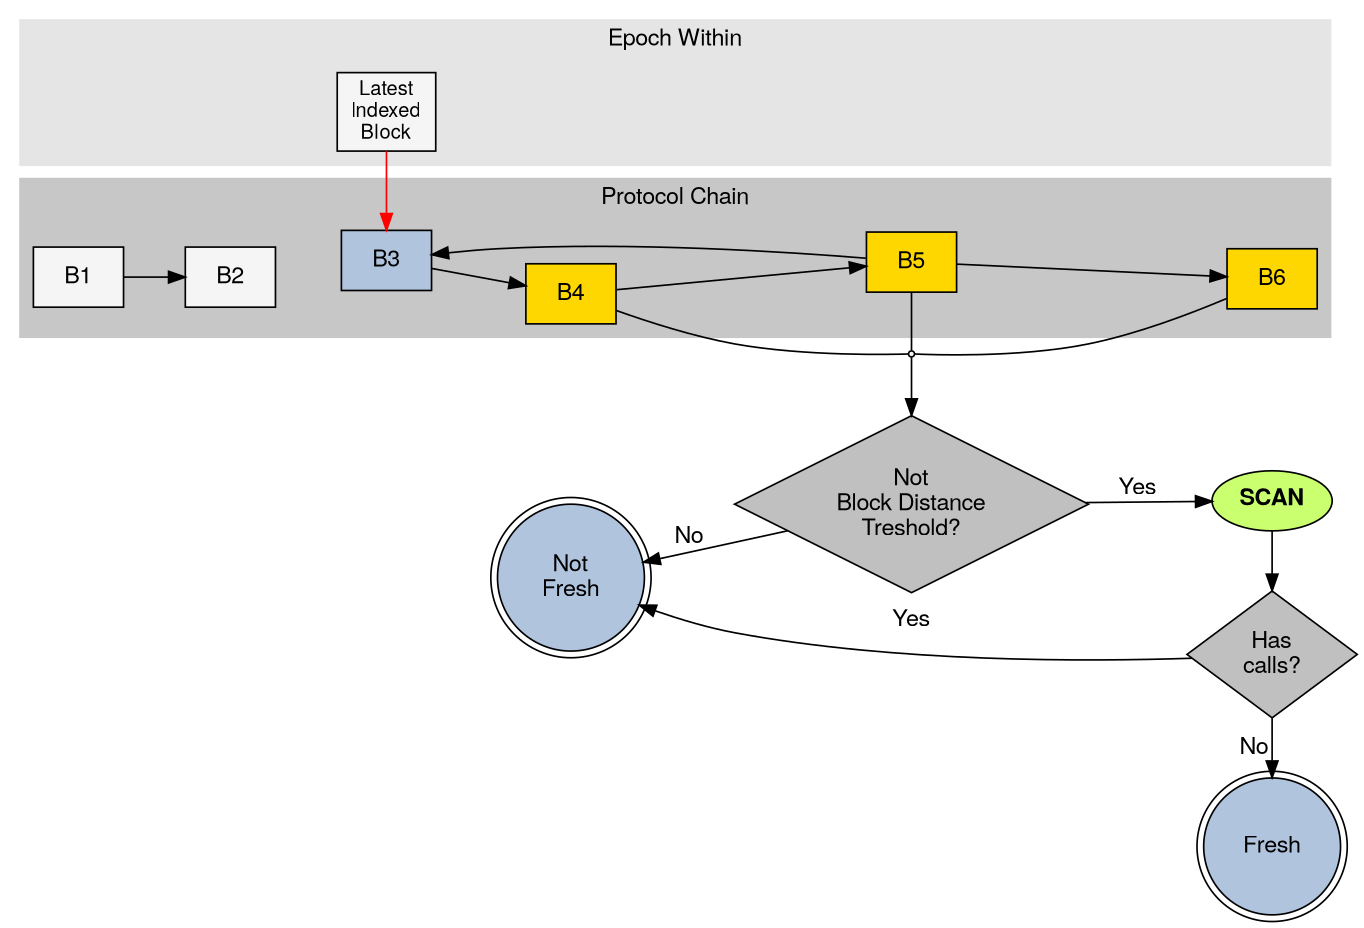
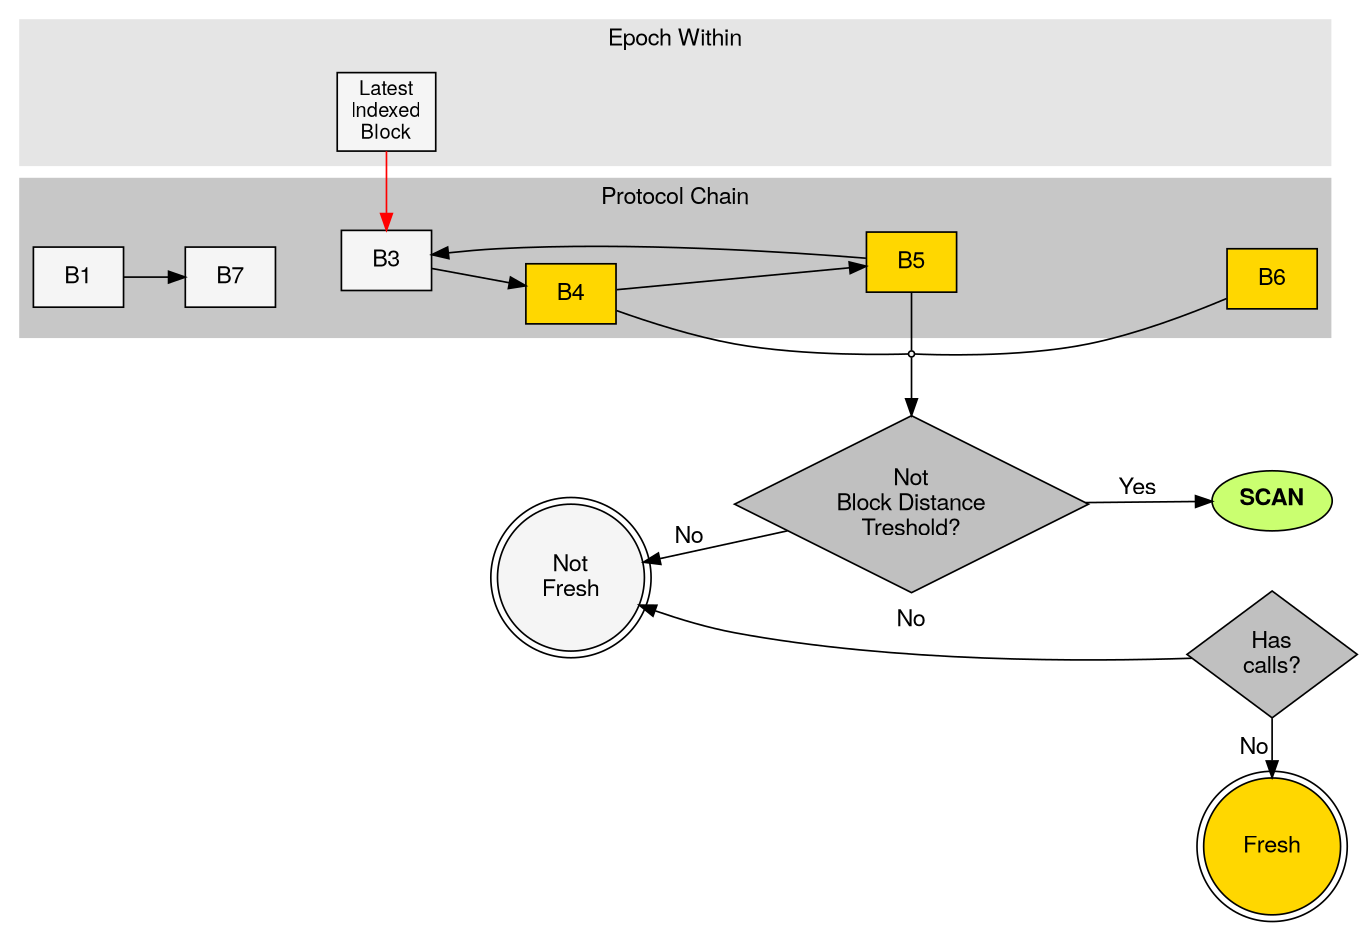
node "B3": fillcolor lightsteelblue -> whitesmoke
edge "B5" -> "B6": removed
node "B2": label "B2" -> "B7"
edge "SCAN" -> "Has calls?": removed
node "Not Fresh": fillcolor lightsteelblue -> whitesmoke
edge "Has calls?" -> "Not Fresh": label "Yes" -> "No"
node "Fresh": fillcolor lightsteelblue -> gold
